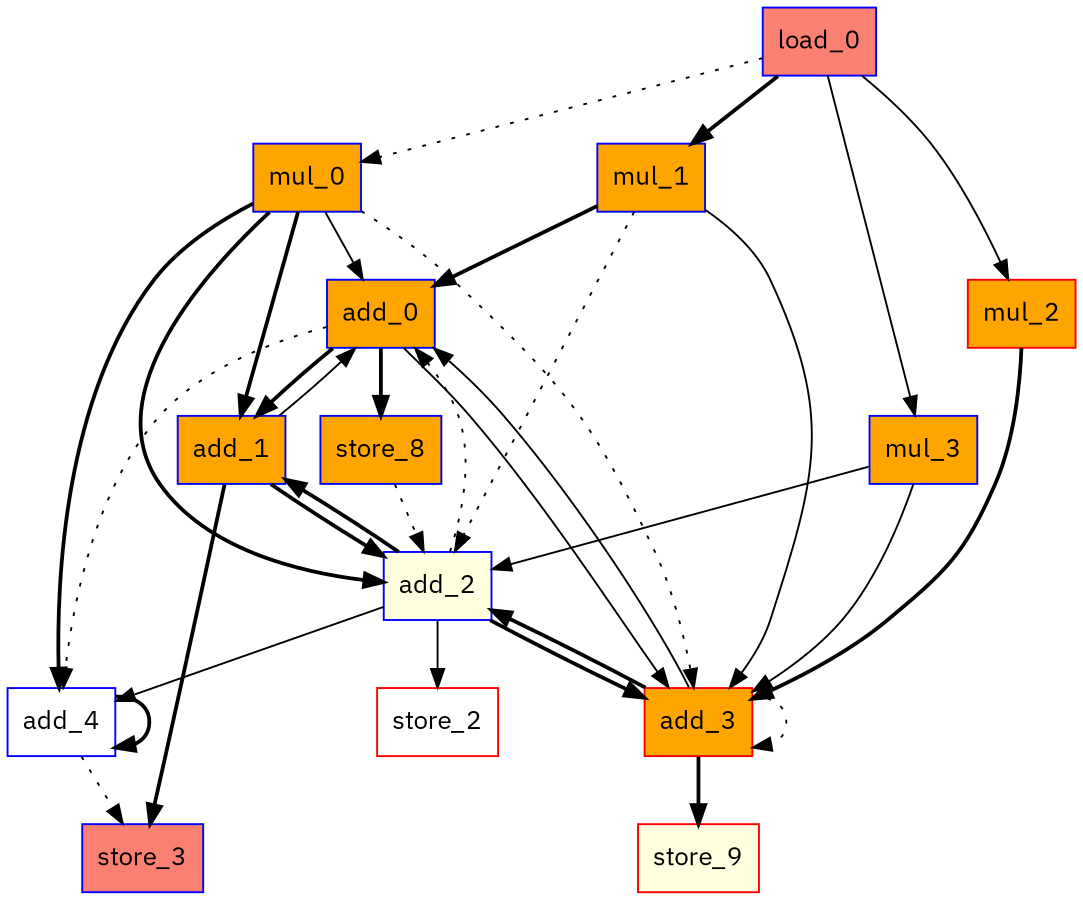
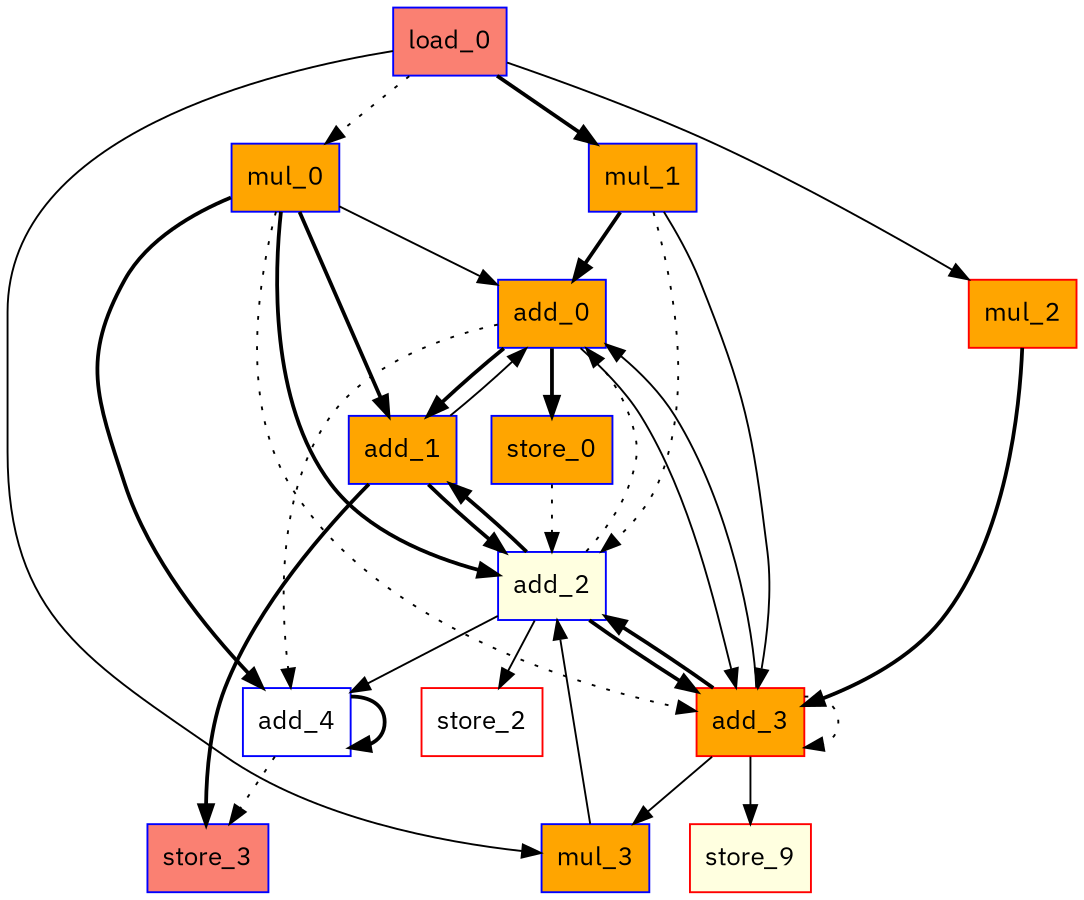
node "store_8": label "store_8" -> "store_0"
edge "mul_3" -> "add_3": reversed
edge "add_3" -> "store_9": style bold -> solid
